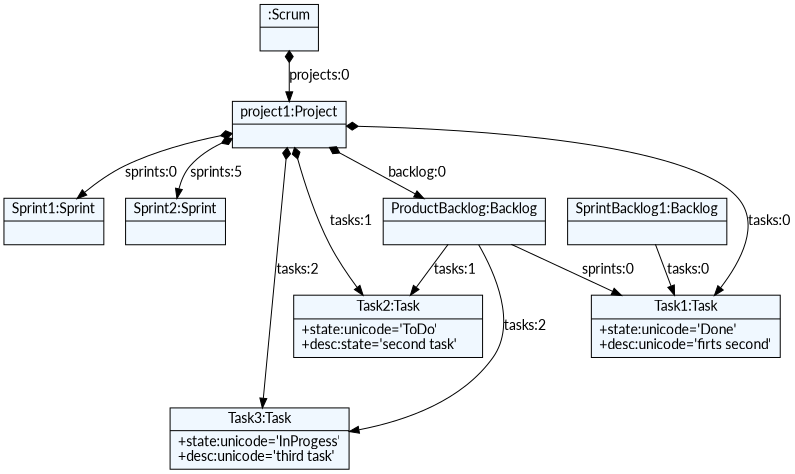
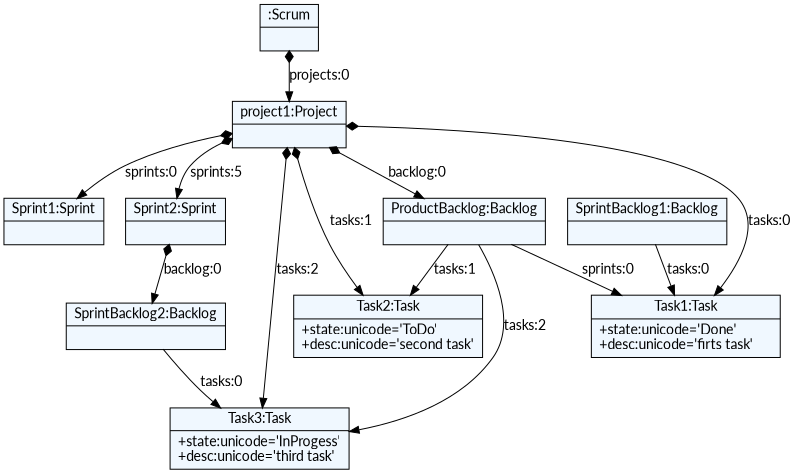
node "SprintBacklog2:Backlog": added
node "Task2:Task": text "+desc:state='second task'" -> "+desc:unicode='second task'"
node "Task1:Task": text "+desc:unicode='firts second'" -> "+desc:unicode='firts task'"
